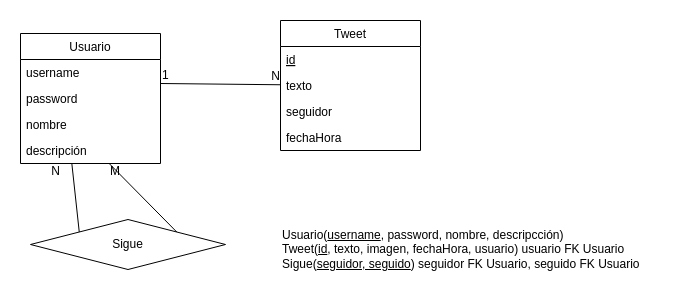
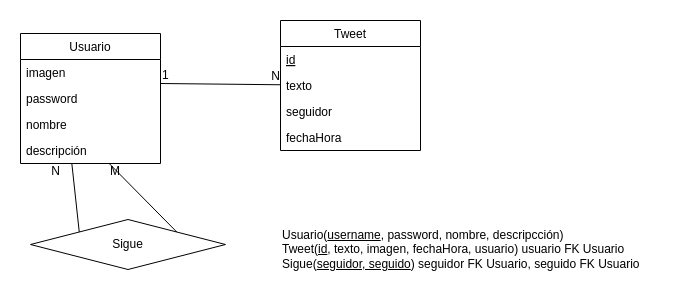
node "username": label "username" -> "imagen"
